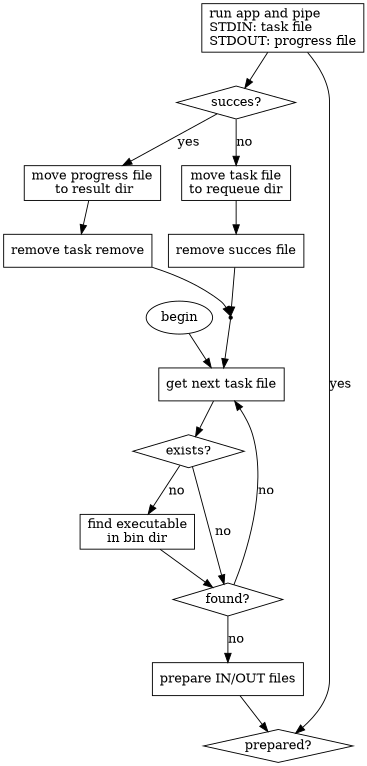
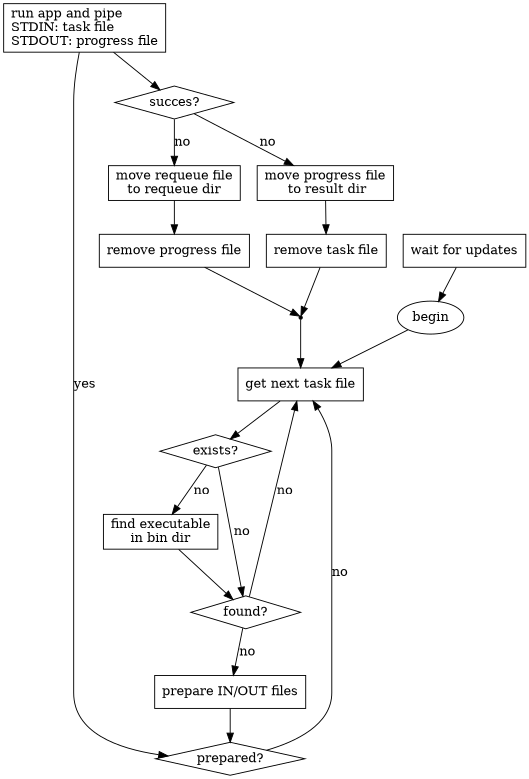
edge "succes?" -> "move progress file to result dir": label "yes" -> "no"
node "move task file to requeue dir": label "move task file to requeue dir" -> "move requeue file to requeue dir"
node "remove task remove": label "remove task remove" -> "remove task file"
node "remove succes file": label "remove succes file" -> "remove progress file"
node "wait for updates": added
edge "prepared?" -> "get next task file": added, label "no"
